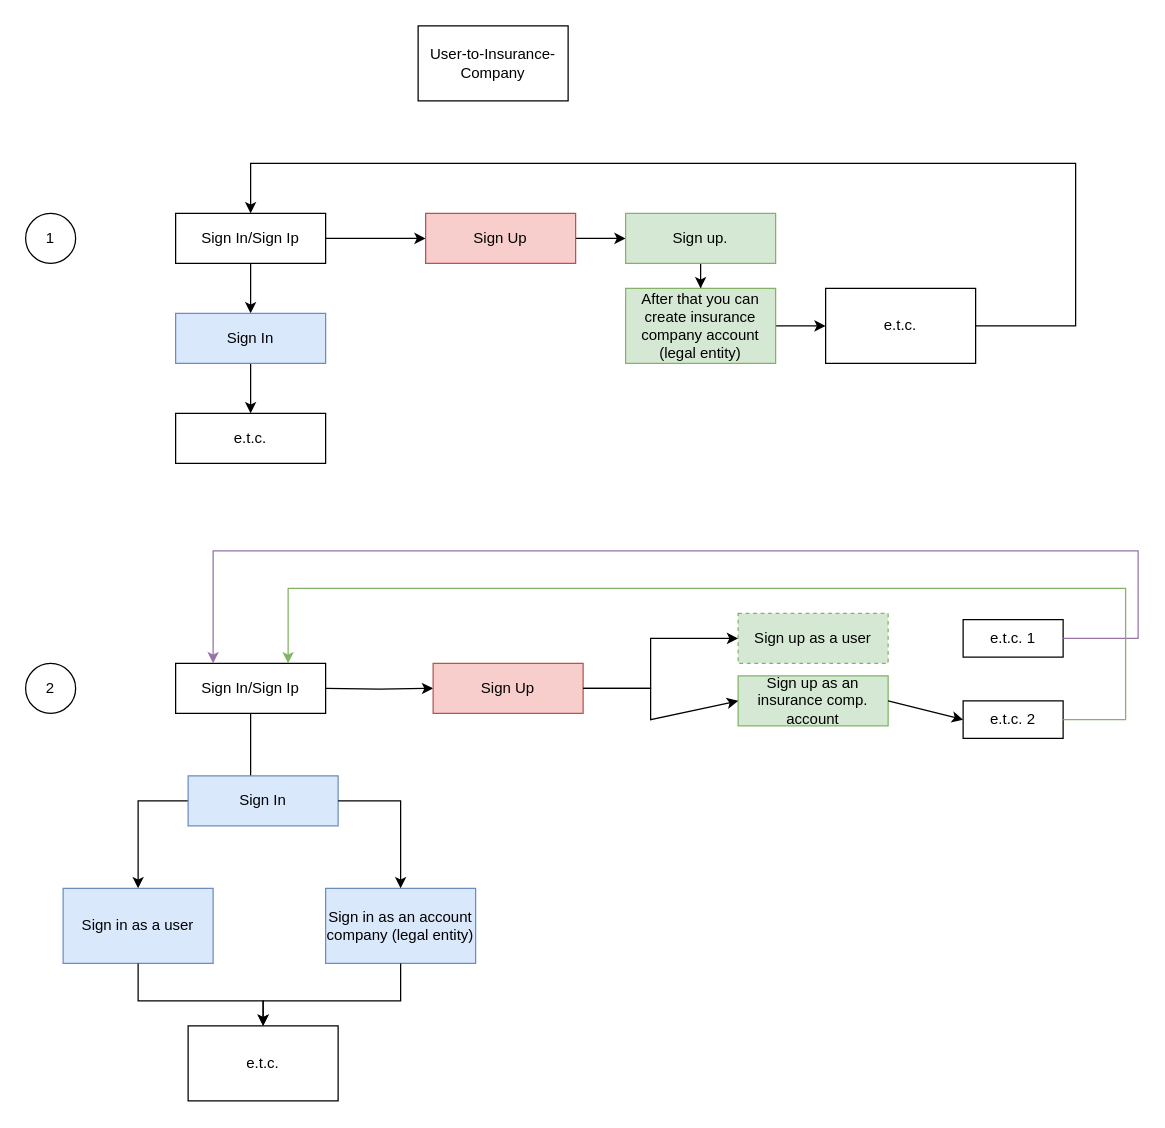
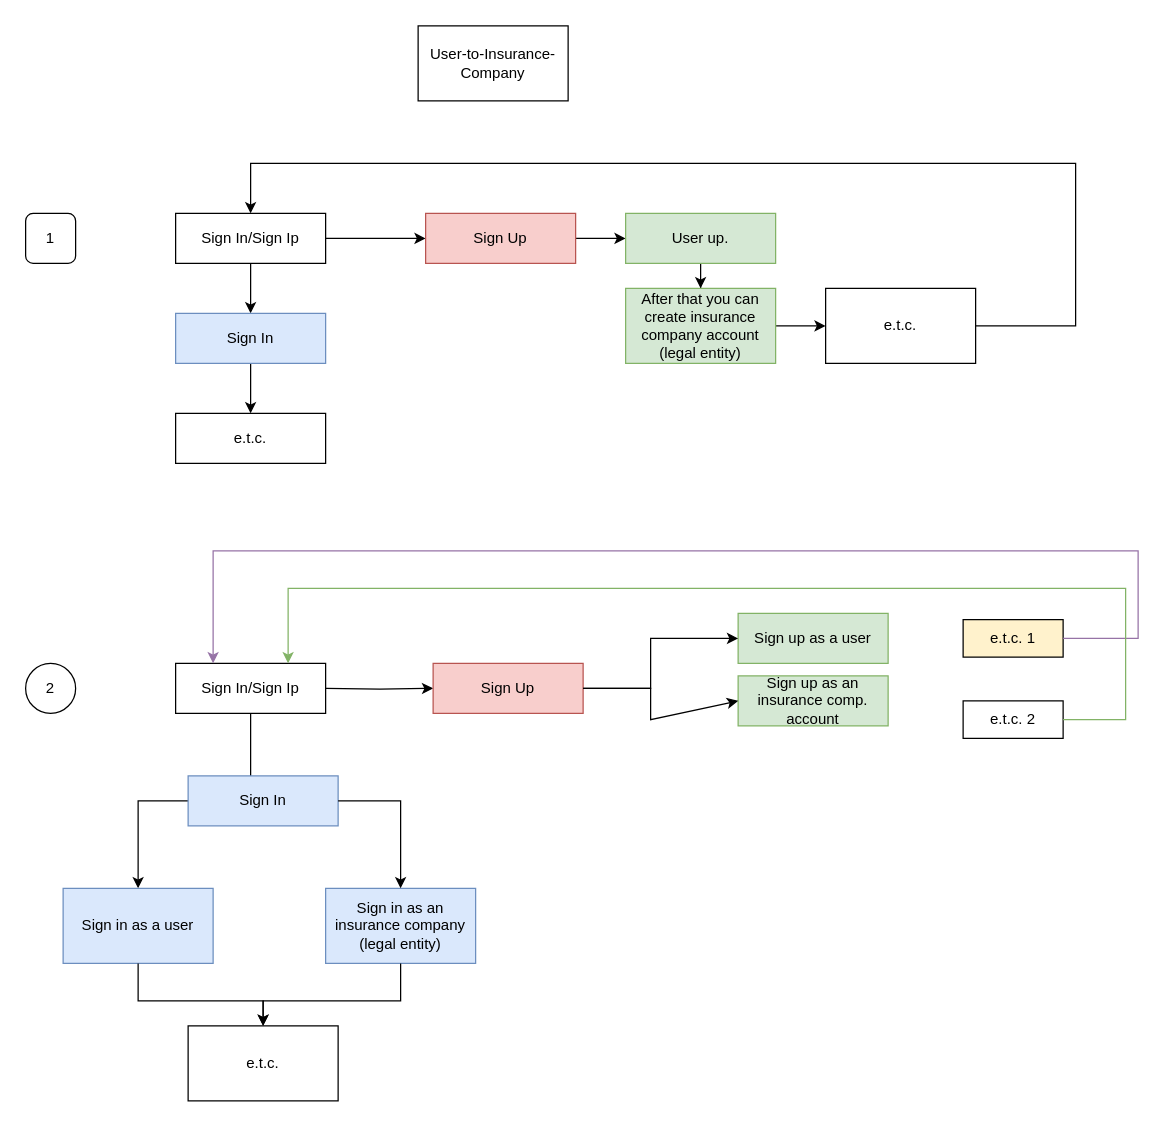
node "1": shape ellipse -> rounded rectangle
node "Sign up.": label "Sign up." -> "User up."
node "Sign up as a user": style dashed -> solid
node "e.t.c. 1": fillcolor #ffffff -> #fff2cc
edge "Sign up as an insurance comp. account" -> "e.t.c. 2": removed
node "Sign in as an account company (legal entity)": label "Sign in as an account company (legal entity)" -> "Sign in as an insurance company (legal entity)"
